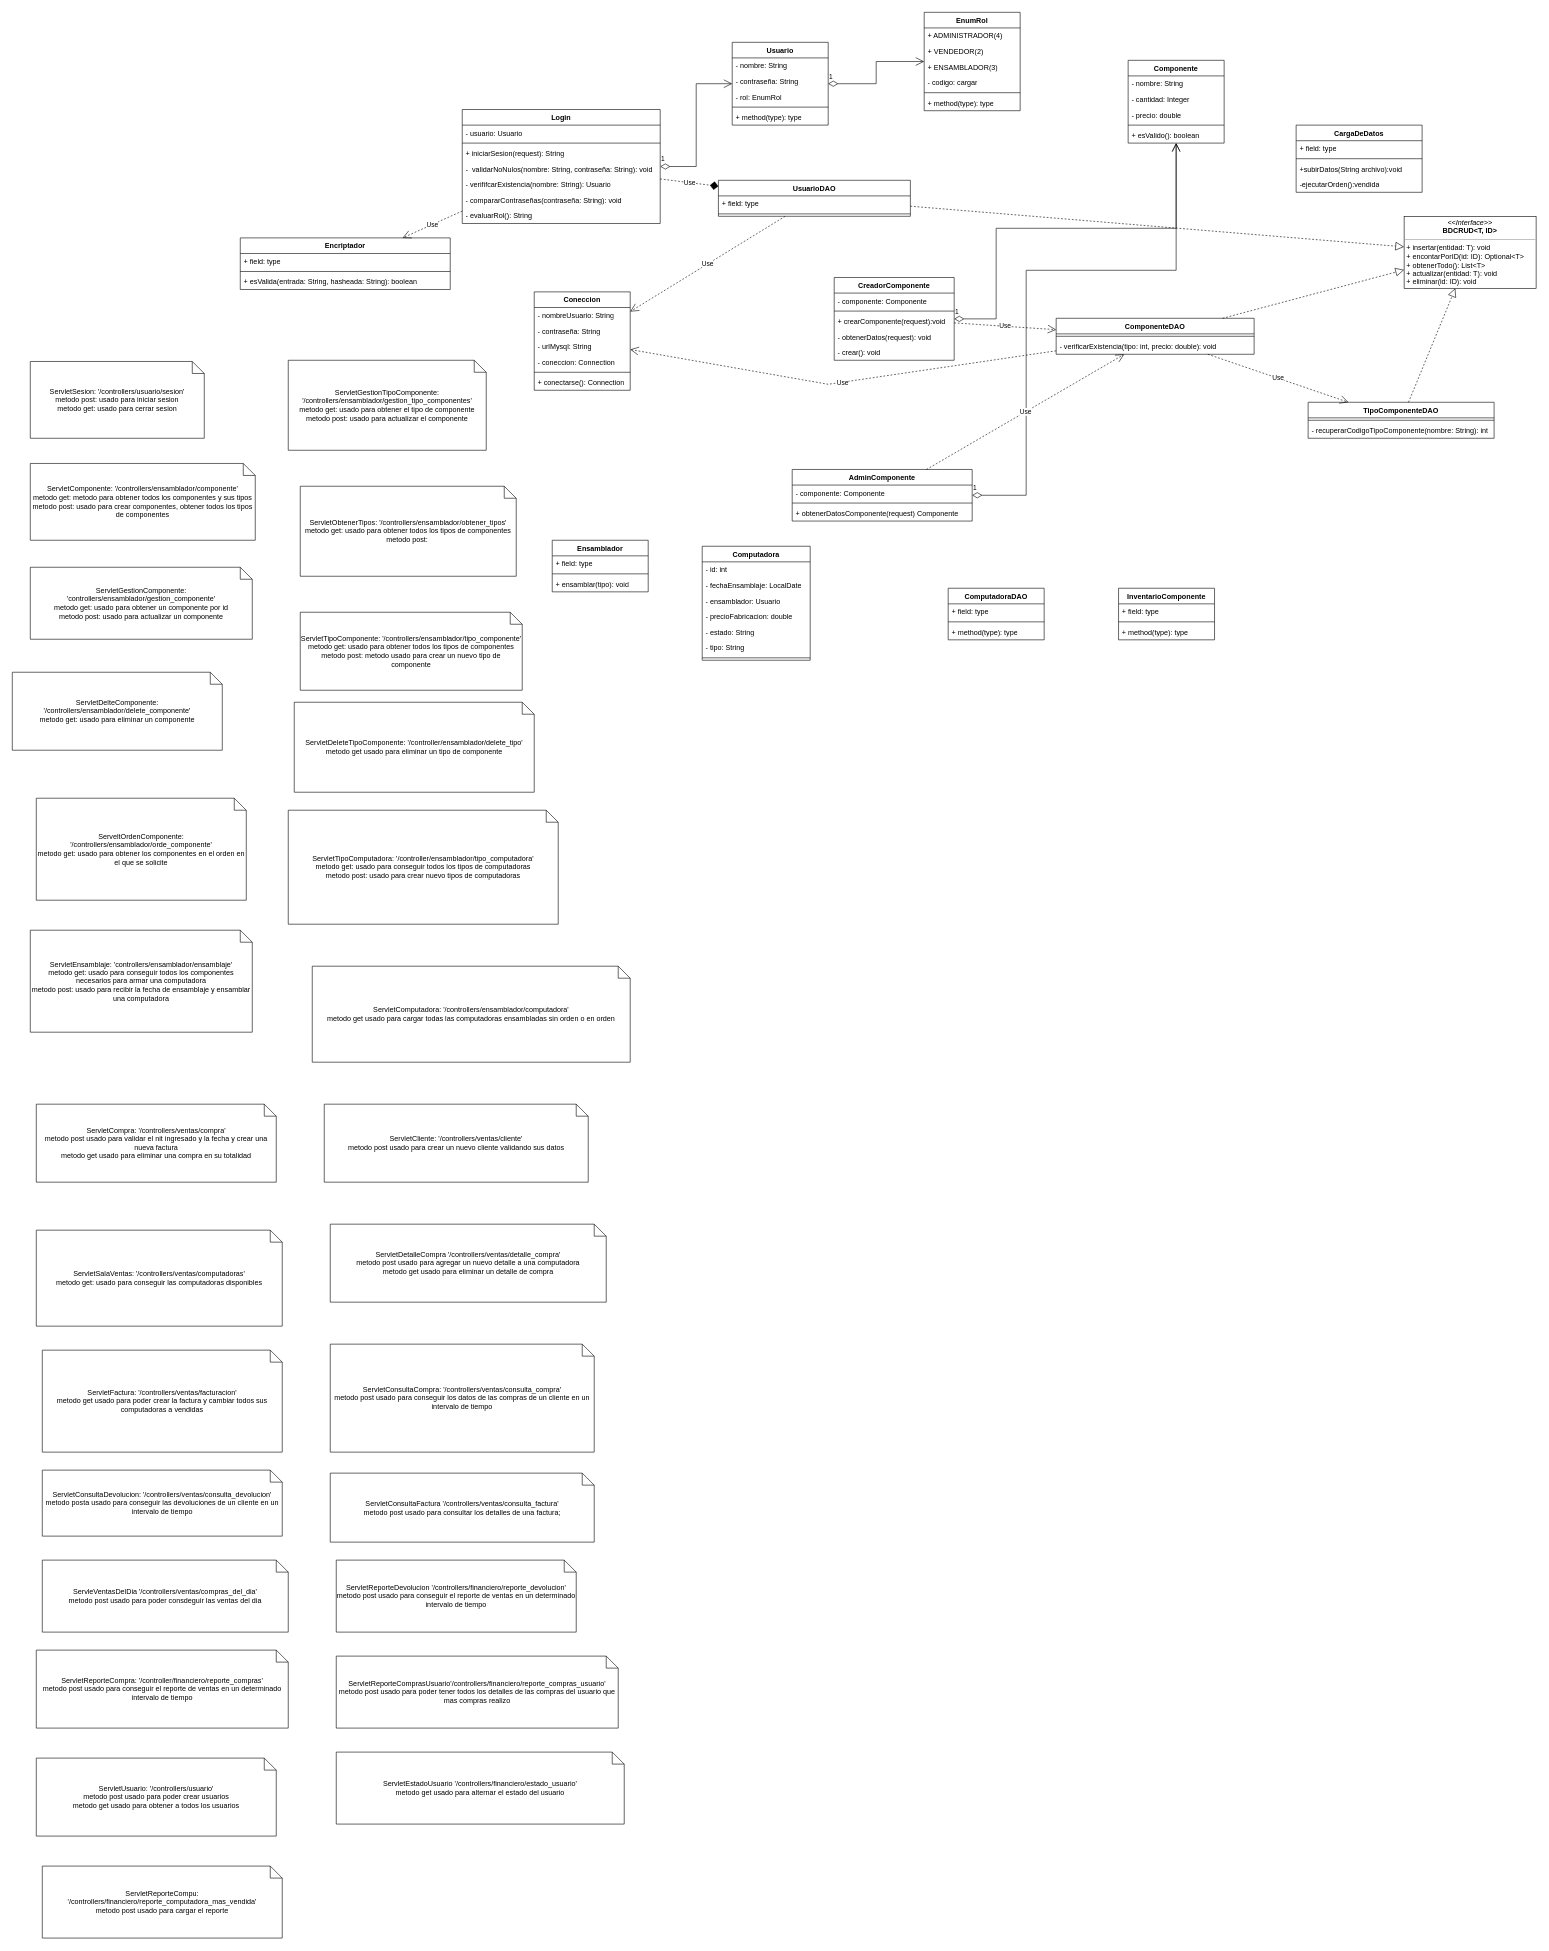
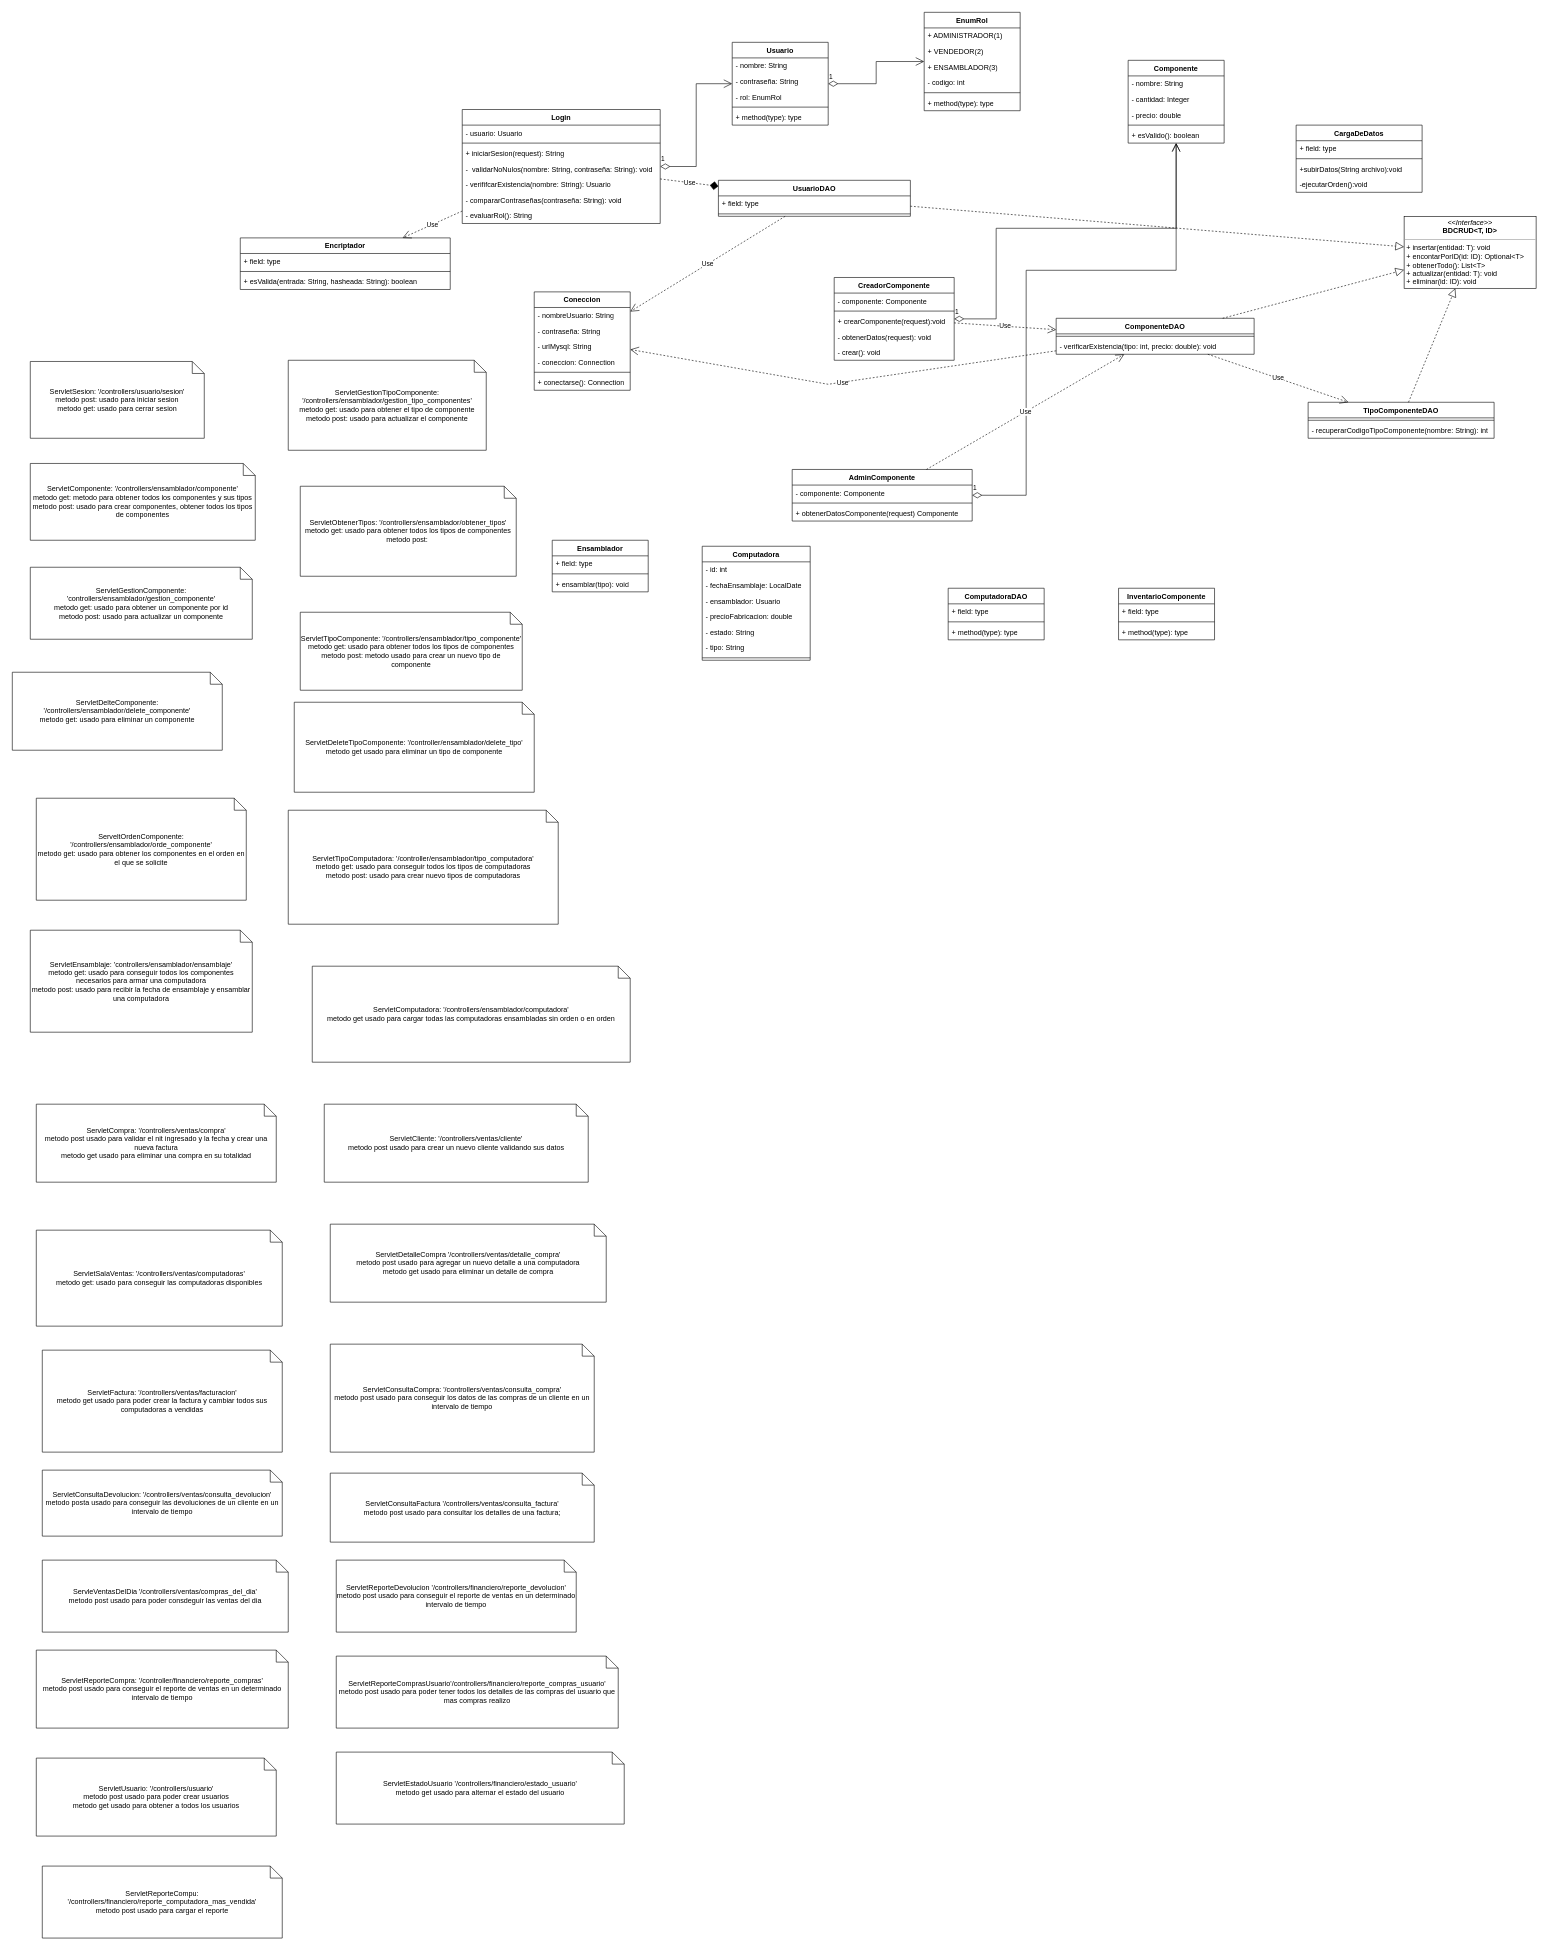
node "+ ADMINISTRADOR(4)": label "+ ADMINISTRADOR(4)" -> "+ ADMINISTRADOR(1)"
node "- codigo: cargar": label "- codigo: cargar" -> "- codigo: int"
node "-ejecutarOrden():vendida": label "-ejecutarOrden():vendida" -> "-ejecutarOrden():void"
